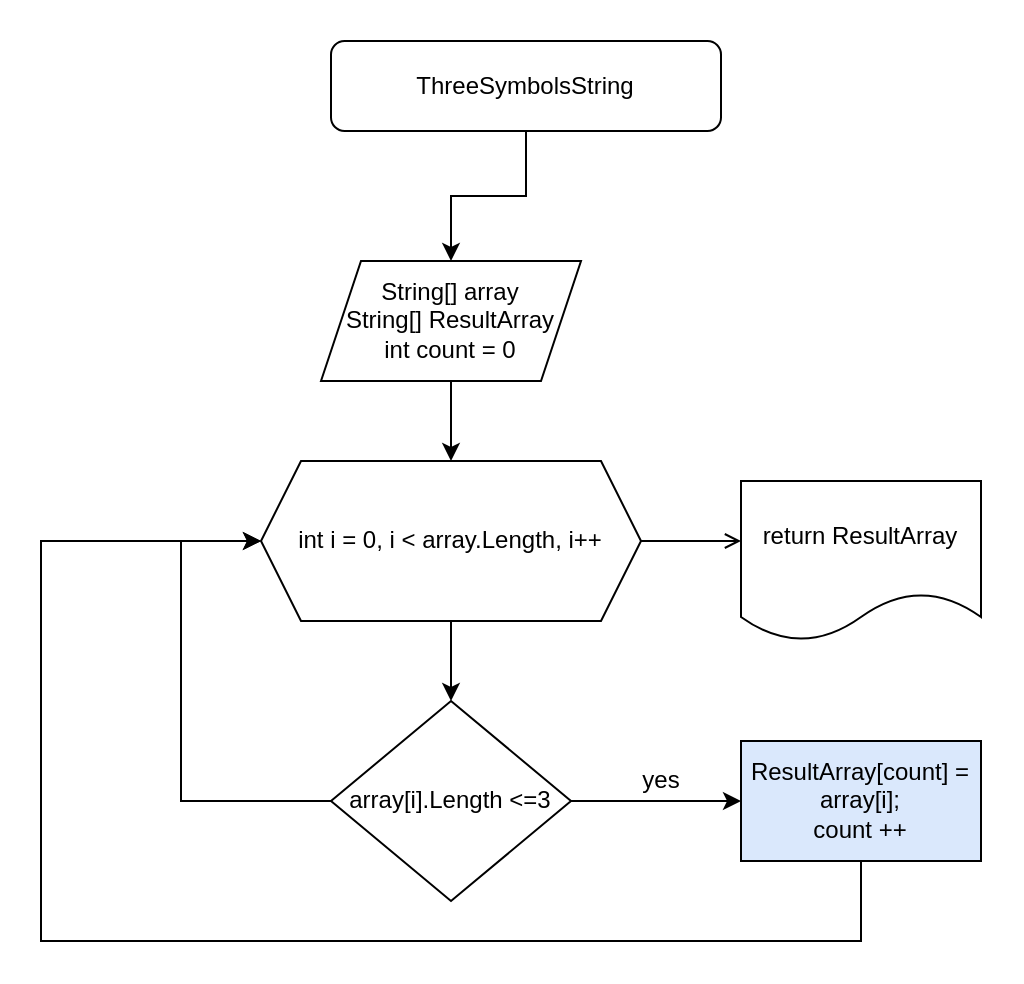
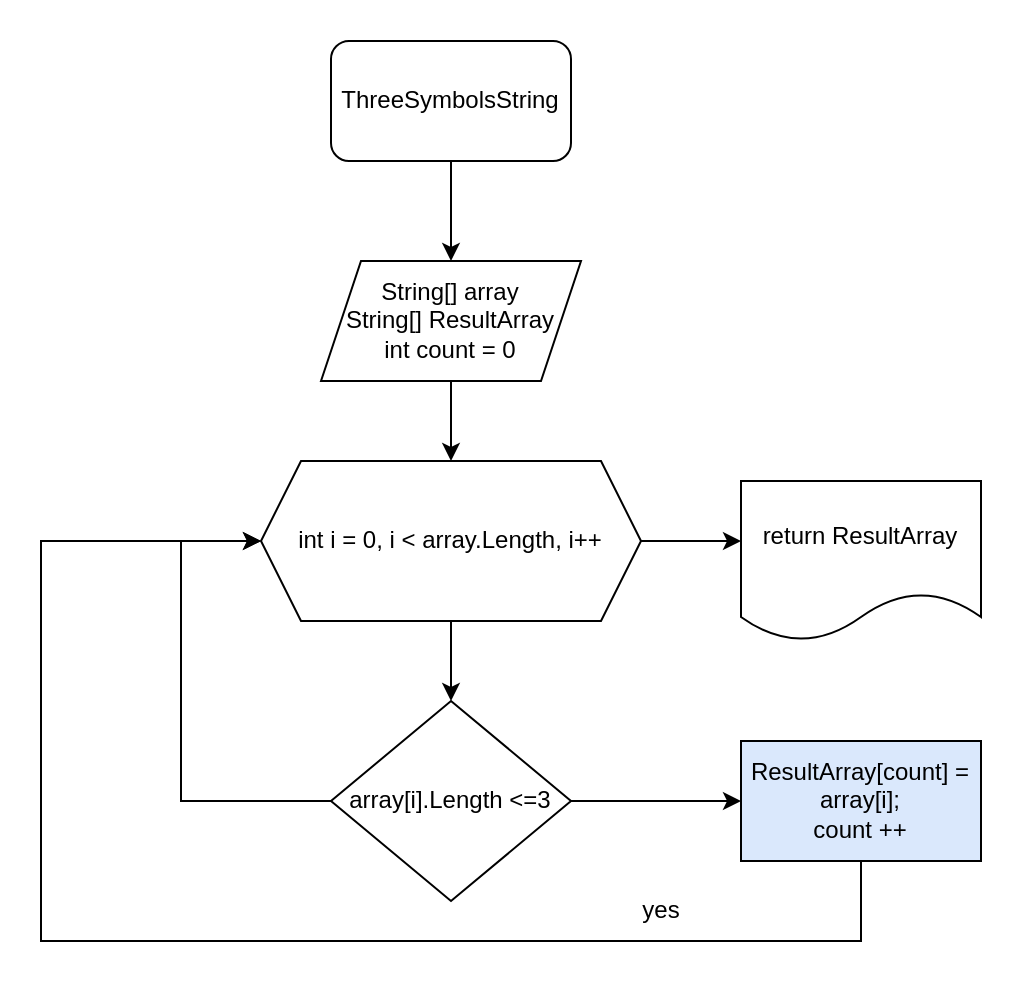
node "ThreeSymbolsString": size 390x90 -> 240x120
edge "int i = 0, i < array.Length, i++" -> "return ResultArray": arrowhead open -> classic
node "yes": moved (661, 781) -> (661, 911)
